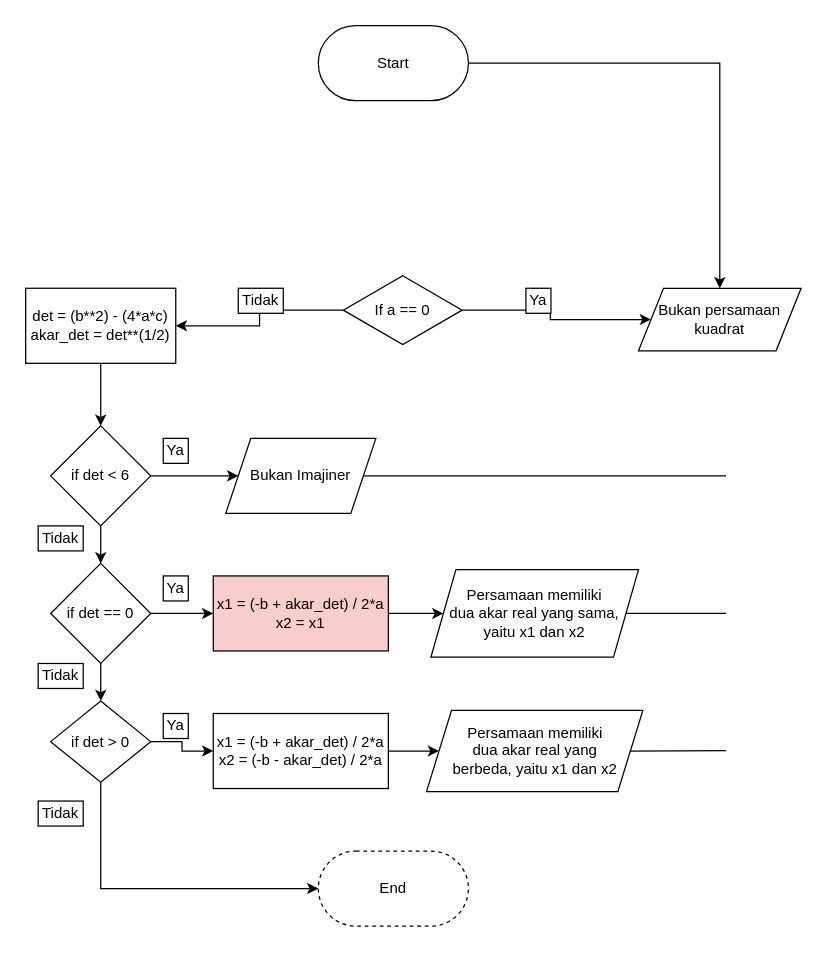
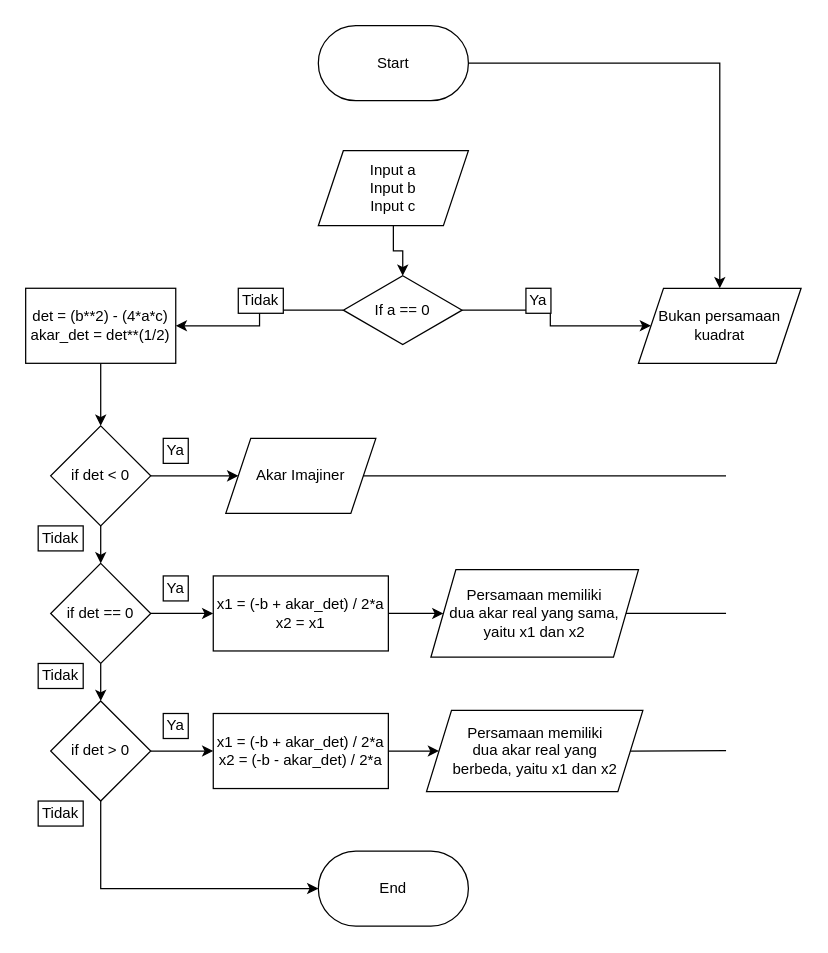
node "Input a Input b Input c": added
edge "Input a Input b Input c" -> "If a == 0": added
node "Bukan persamaan kuadrat": size 163x63 -> 163x75
node "if det < 6": label "if det < 6" -> "if det < 0"
node "Bukan Imajiner": label "Bukan Imajiner" -> "Akar Imajiner"
node "x1 = (-b + akar_det) / 2*a x2 = x1": fillcolor #f8cecc -> #ffffff
node "if det > 0": size 100x81 -> 100x100
node "End": style dashed -> solid
